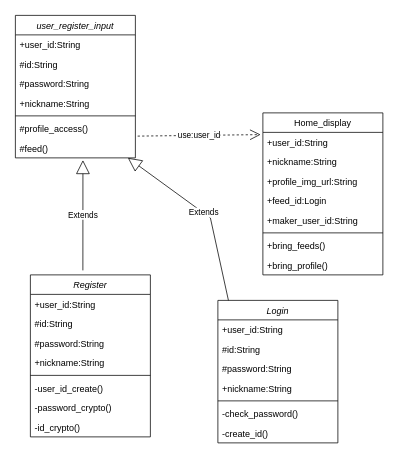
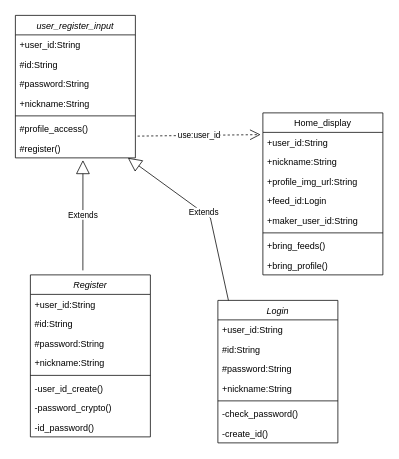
node "#feed()": label "#feed()" -> "#register()"
node "-id_crypto()": label "-id_crypto()" -> "-id_password()"
